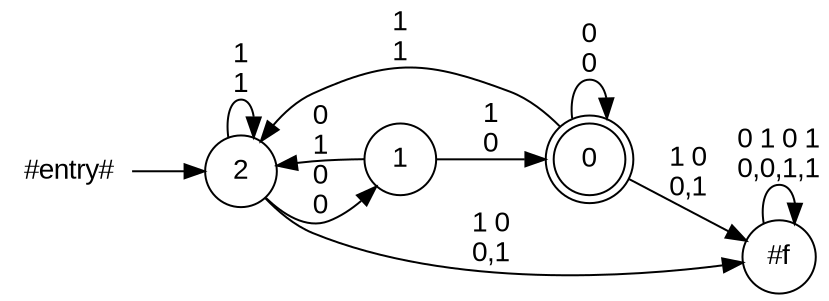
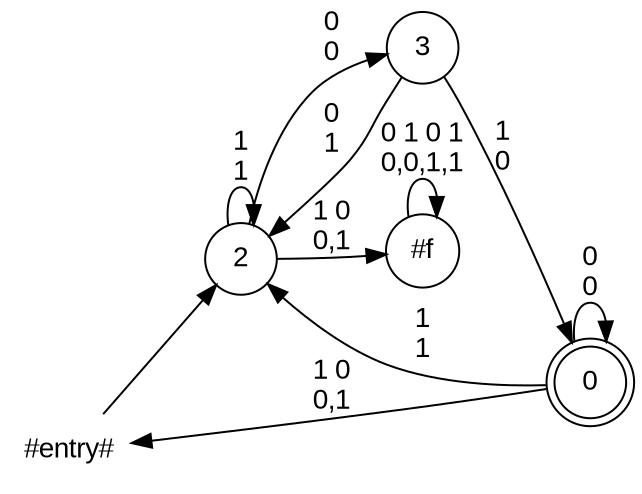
node "1": label "1" -> "3"
edge "0" -> "#f": now "0" -> "#entry#"
